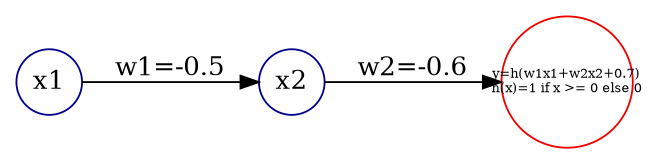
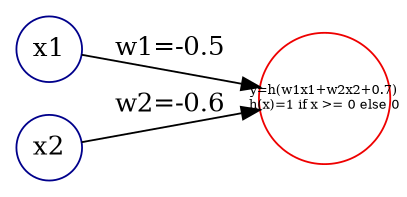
edge "x1" -> "x2": now "x1" -> "y=h(w1x1+w2x2+0.7) h(x)=1 if x >= 0 else 0"
